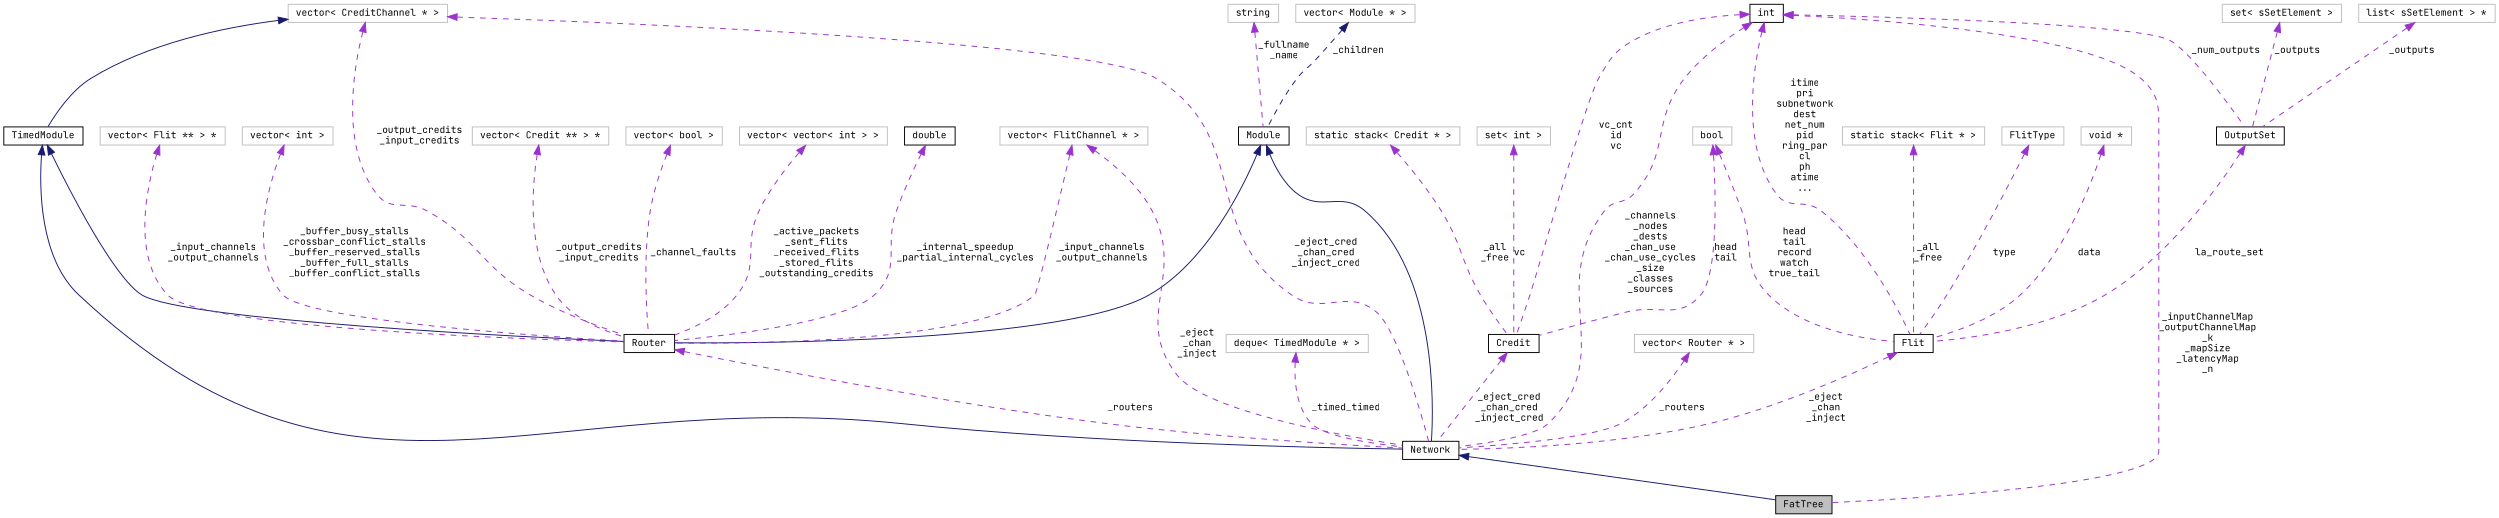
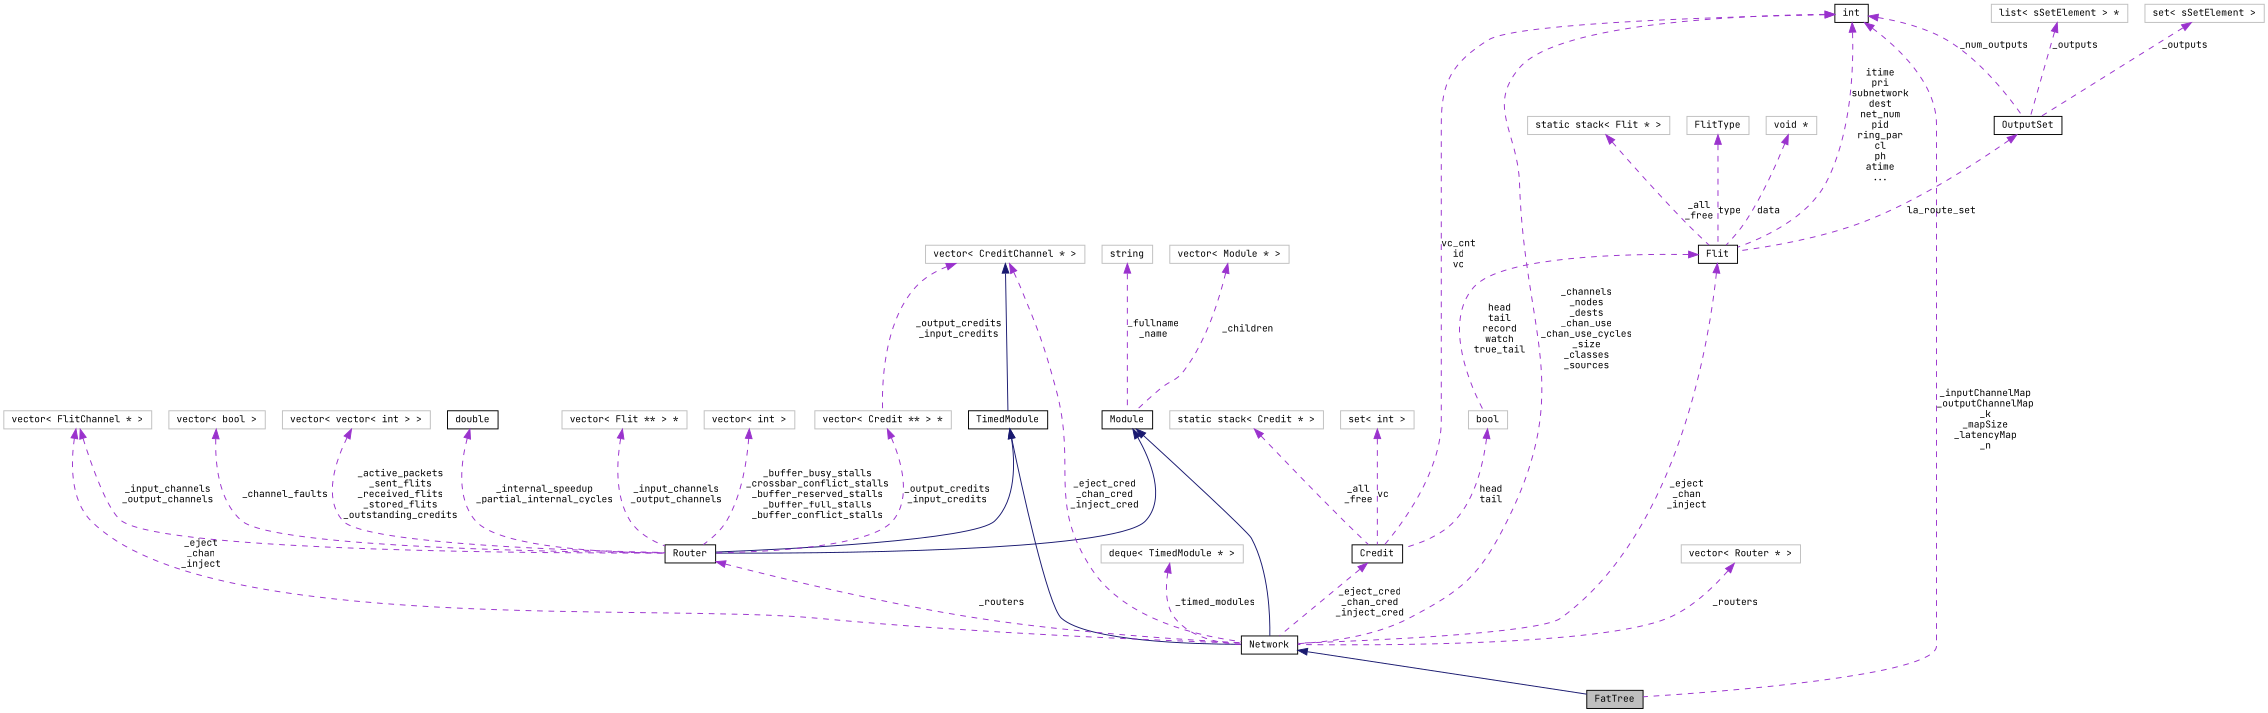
edge "Module" -> "vector< Module * >": color midnightblue -> darkorchid3
edge "Router" -> "vector< CreditChannel * >": now "vector< Credit ** > *" -> "vector< CreditChannel * >"
edge "Flit" -> "bool": reversed
edge "Network" -> "deque< TimedModule * >": label "_timed_timed" -> "_timed_modules"
